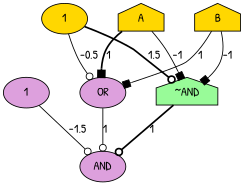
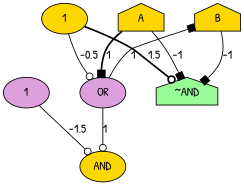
edge "B" -> "OR": reversed
edge "~AND" -> "AND": removed, label "1"
node "AND": fillcolor plum -> gold
